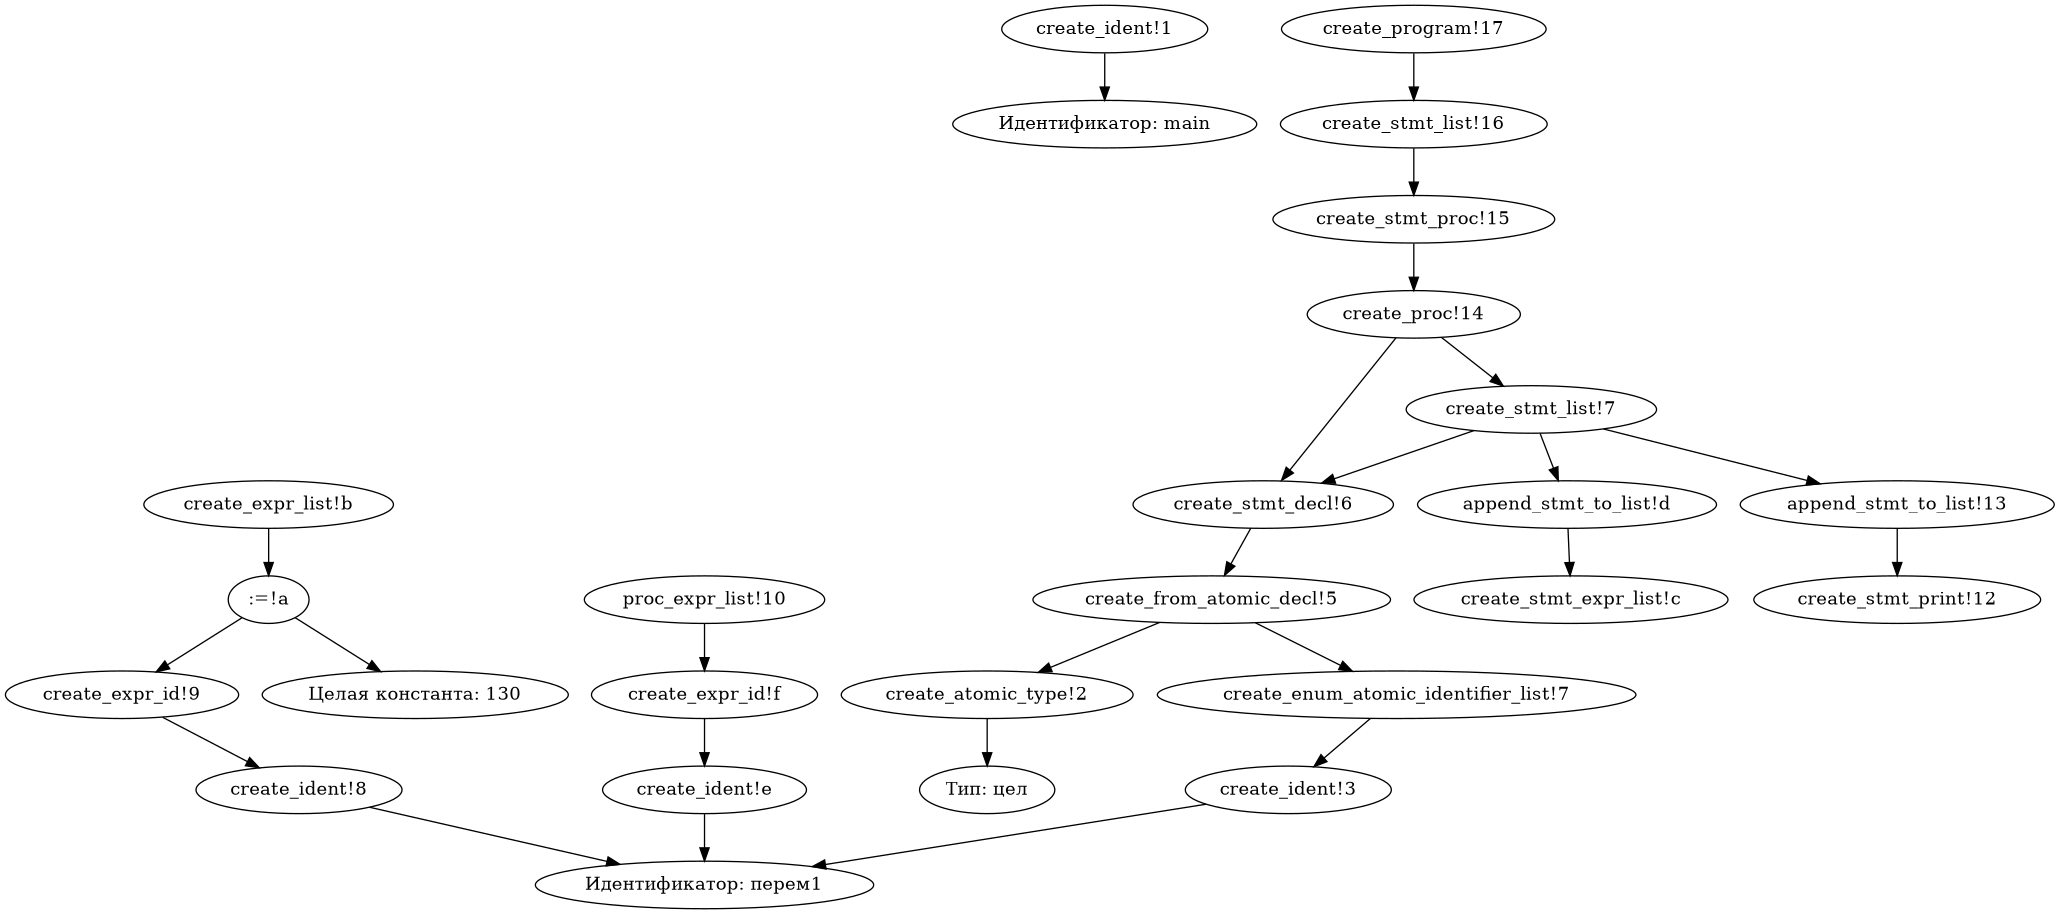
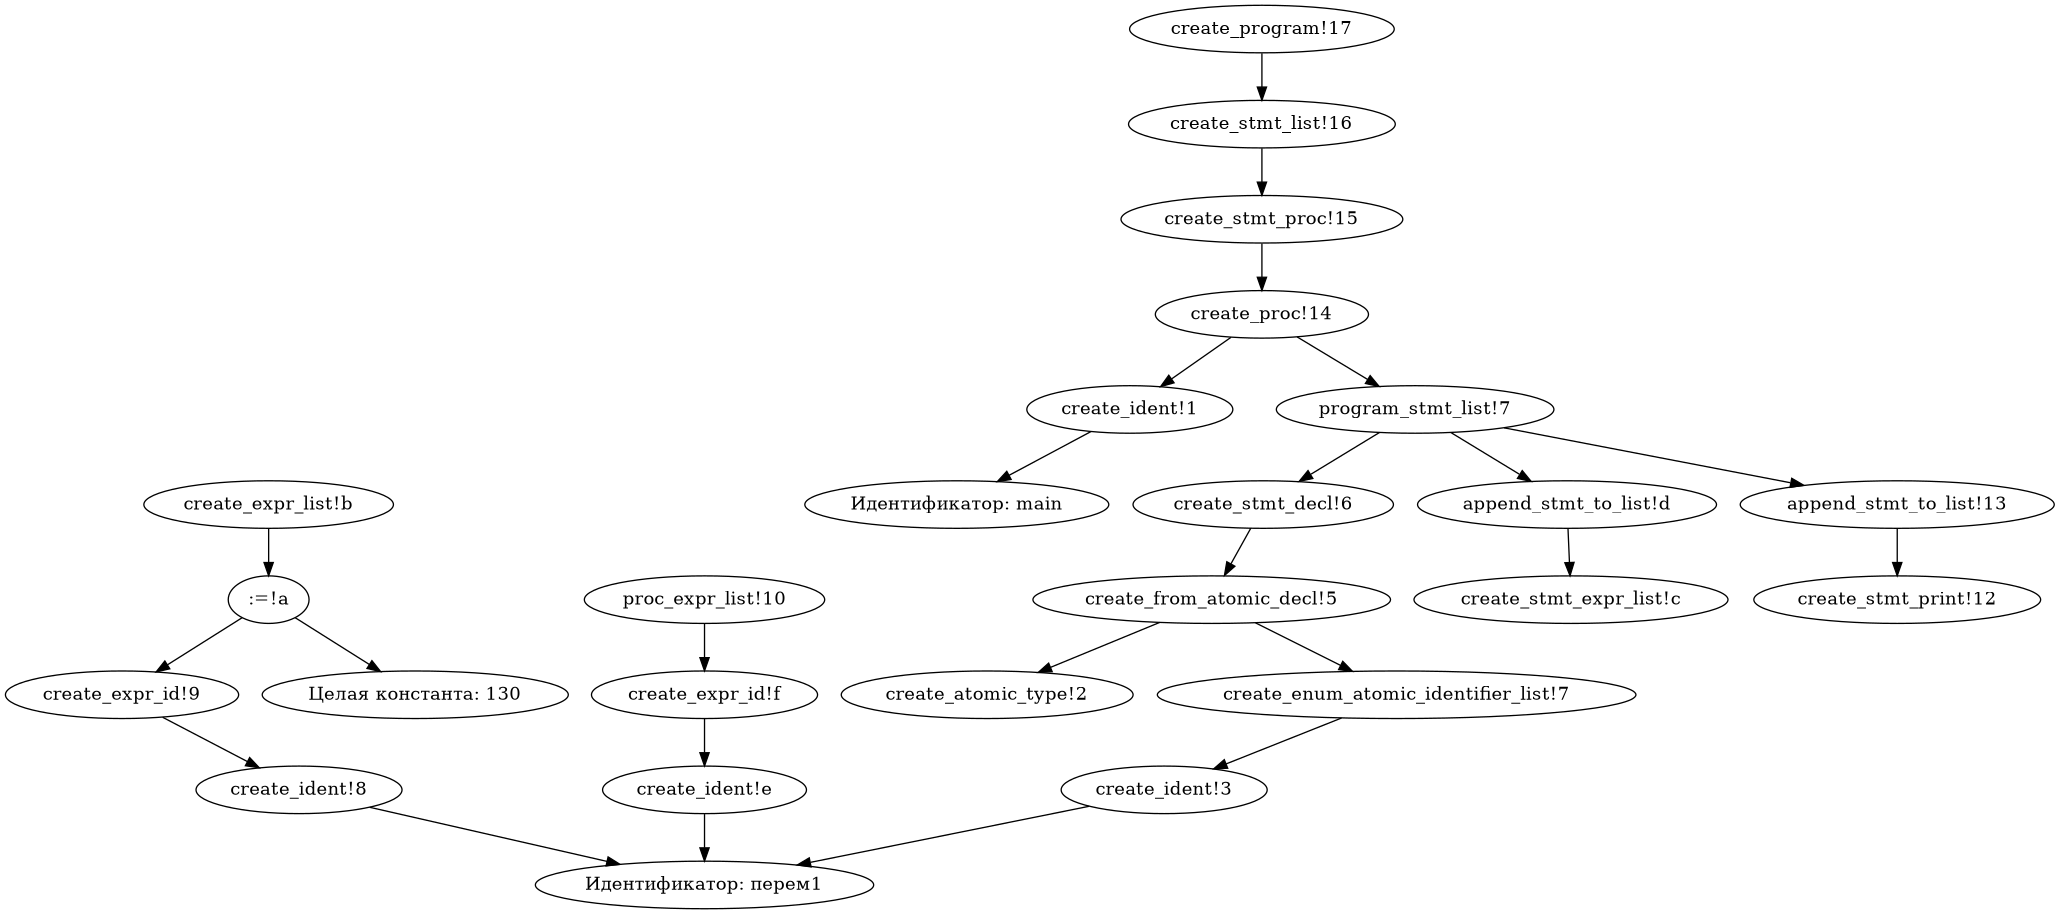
edge "create_proc!14" -> "create_stmt_decl!6": now "create_proc!14" -> "create_ident!1"
node "create_stmt_list!7": label "create_stmt_list!7" -> "program_stmt_list!7"
node "Тип: цел": removed
